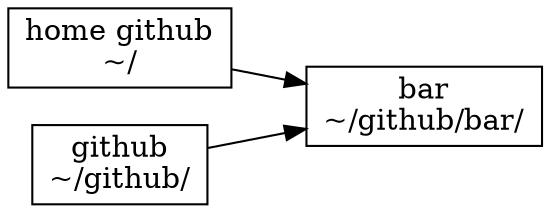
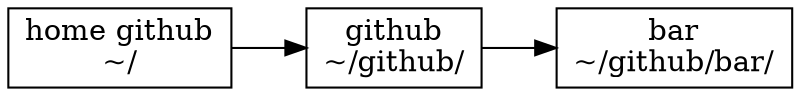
edge "home github ~/" -> "bar ~/github/bar/": now "home github ~/" -> "github ~/github/"
